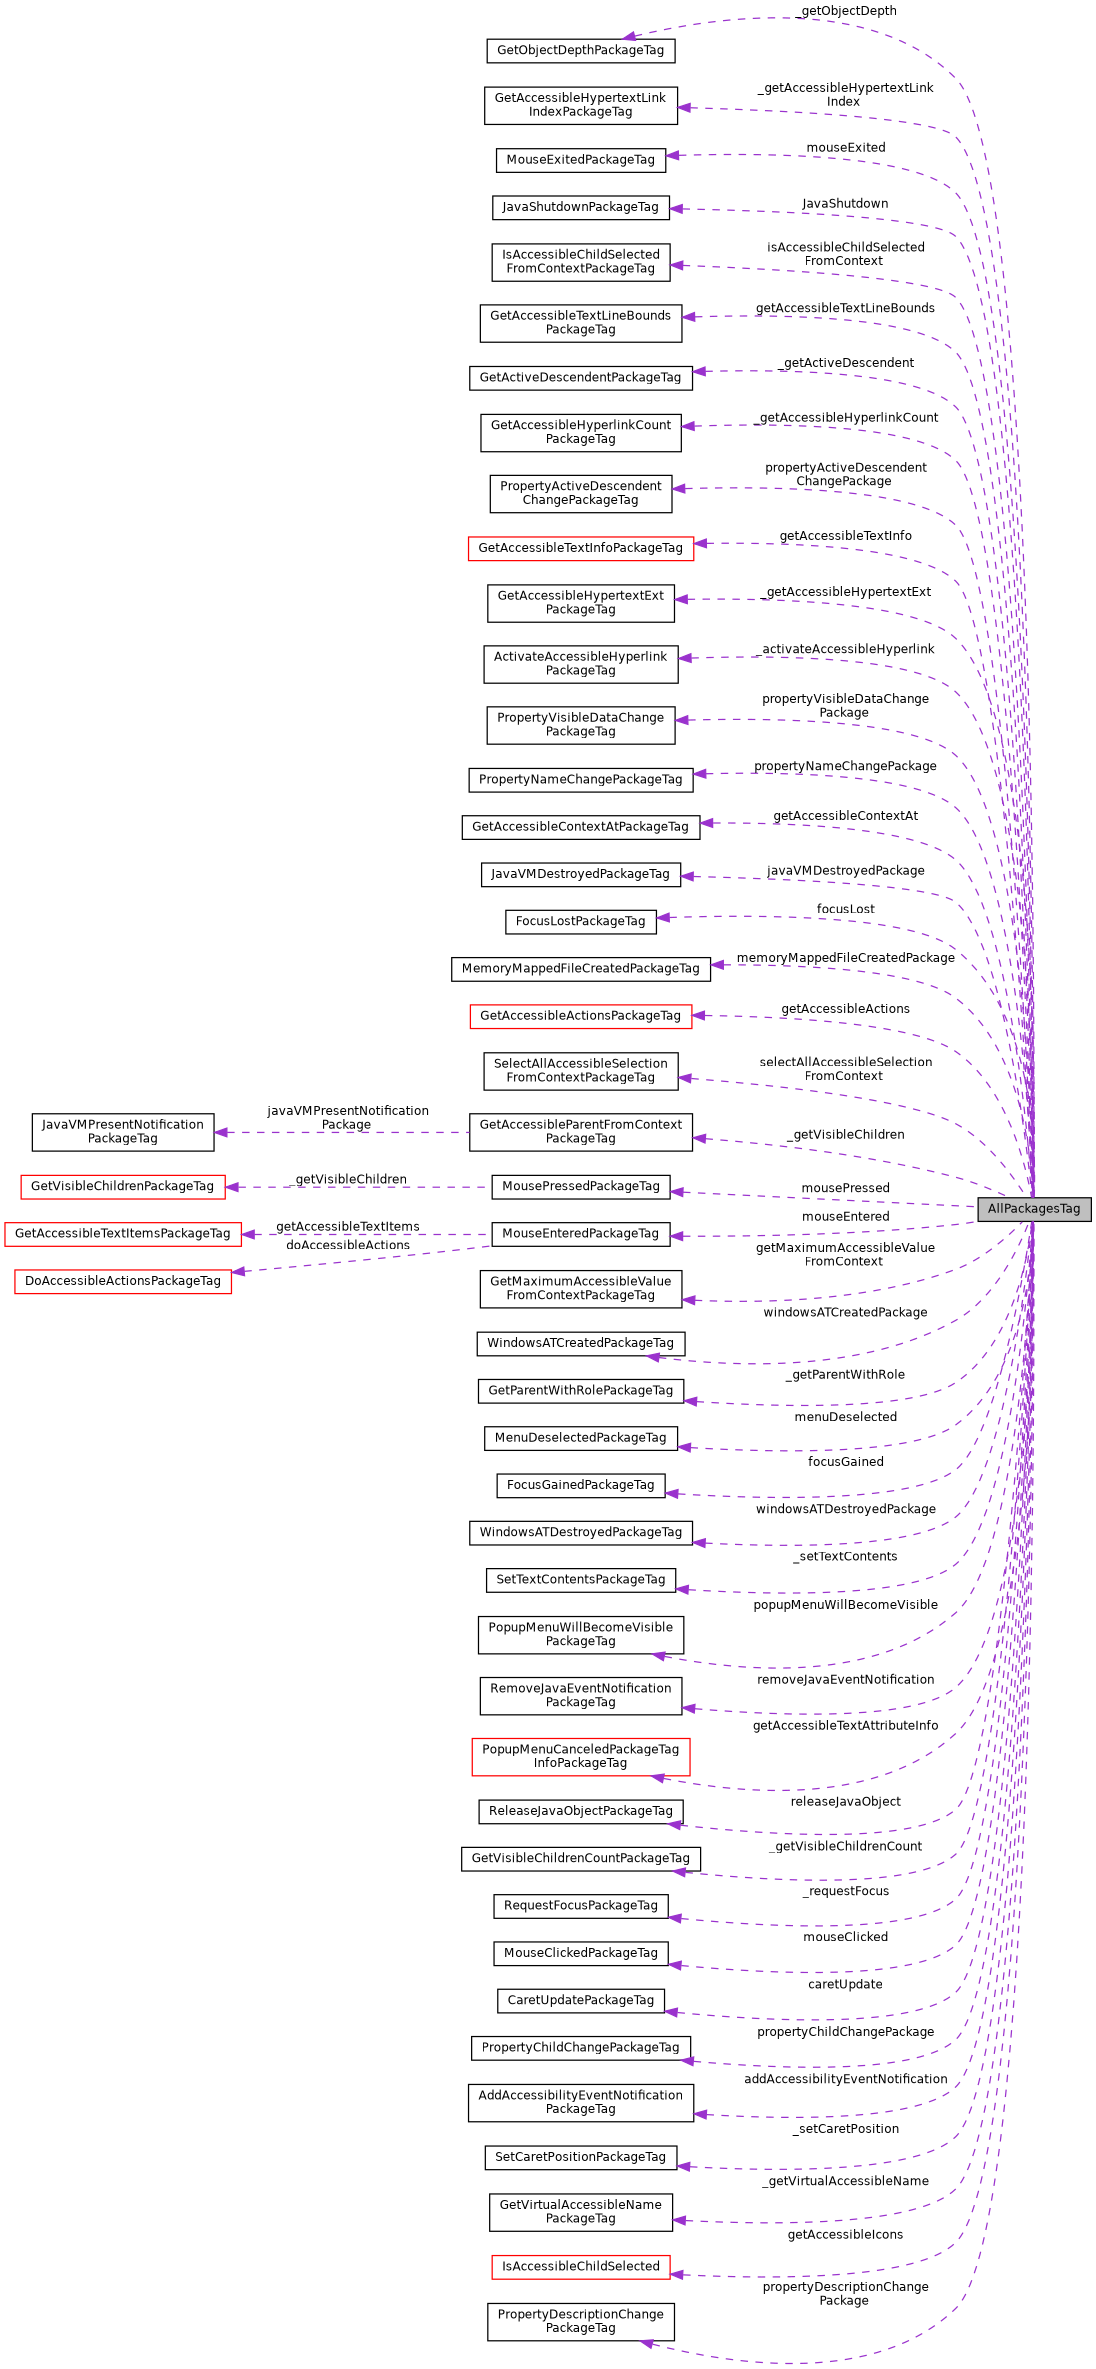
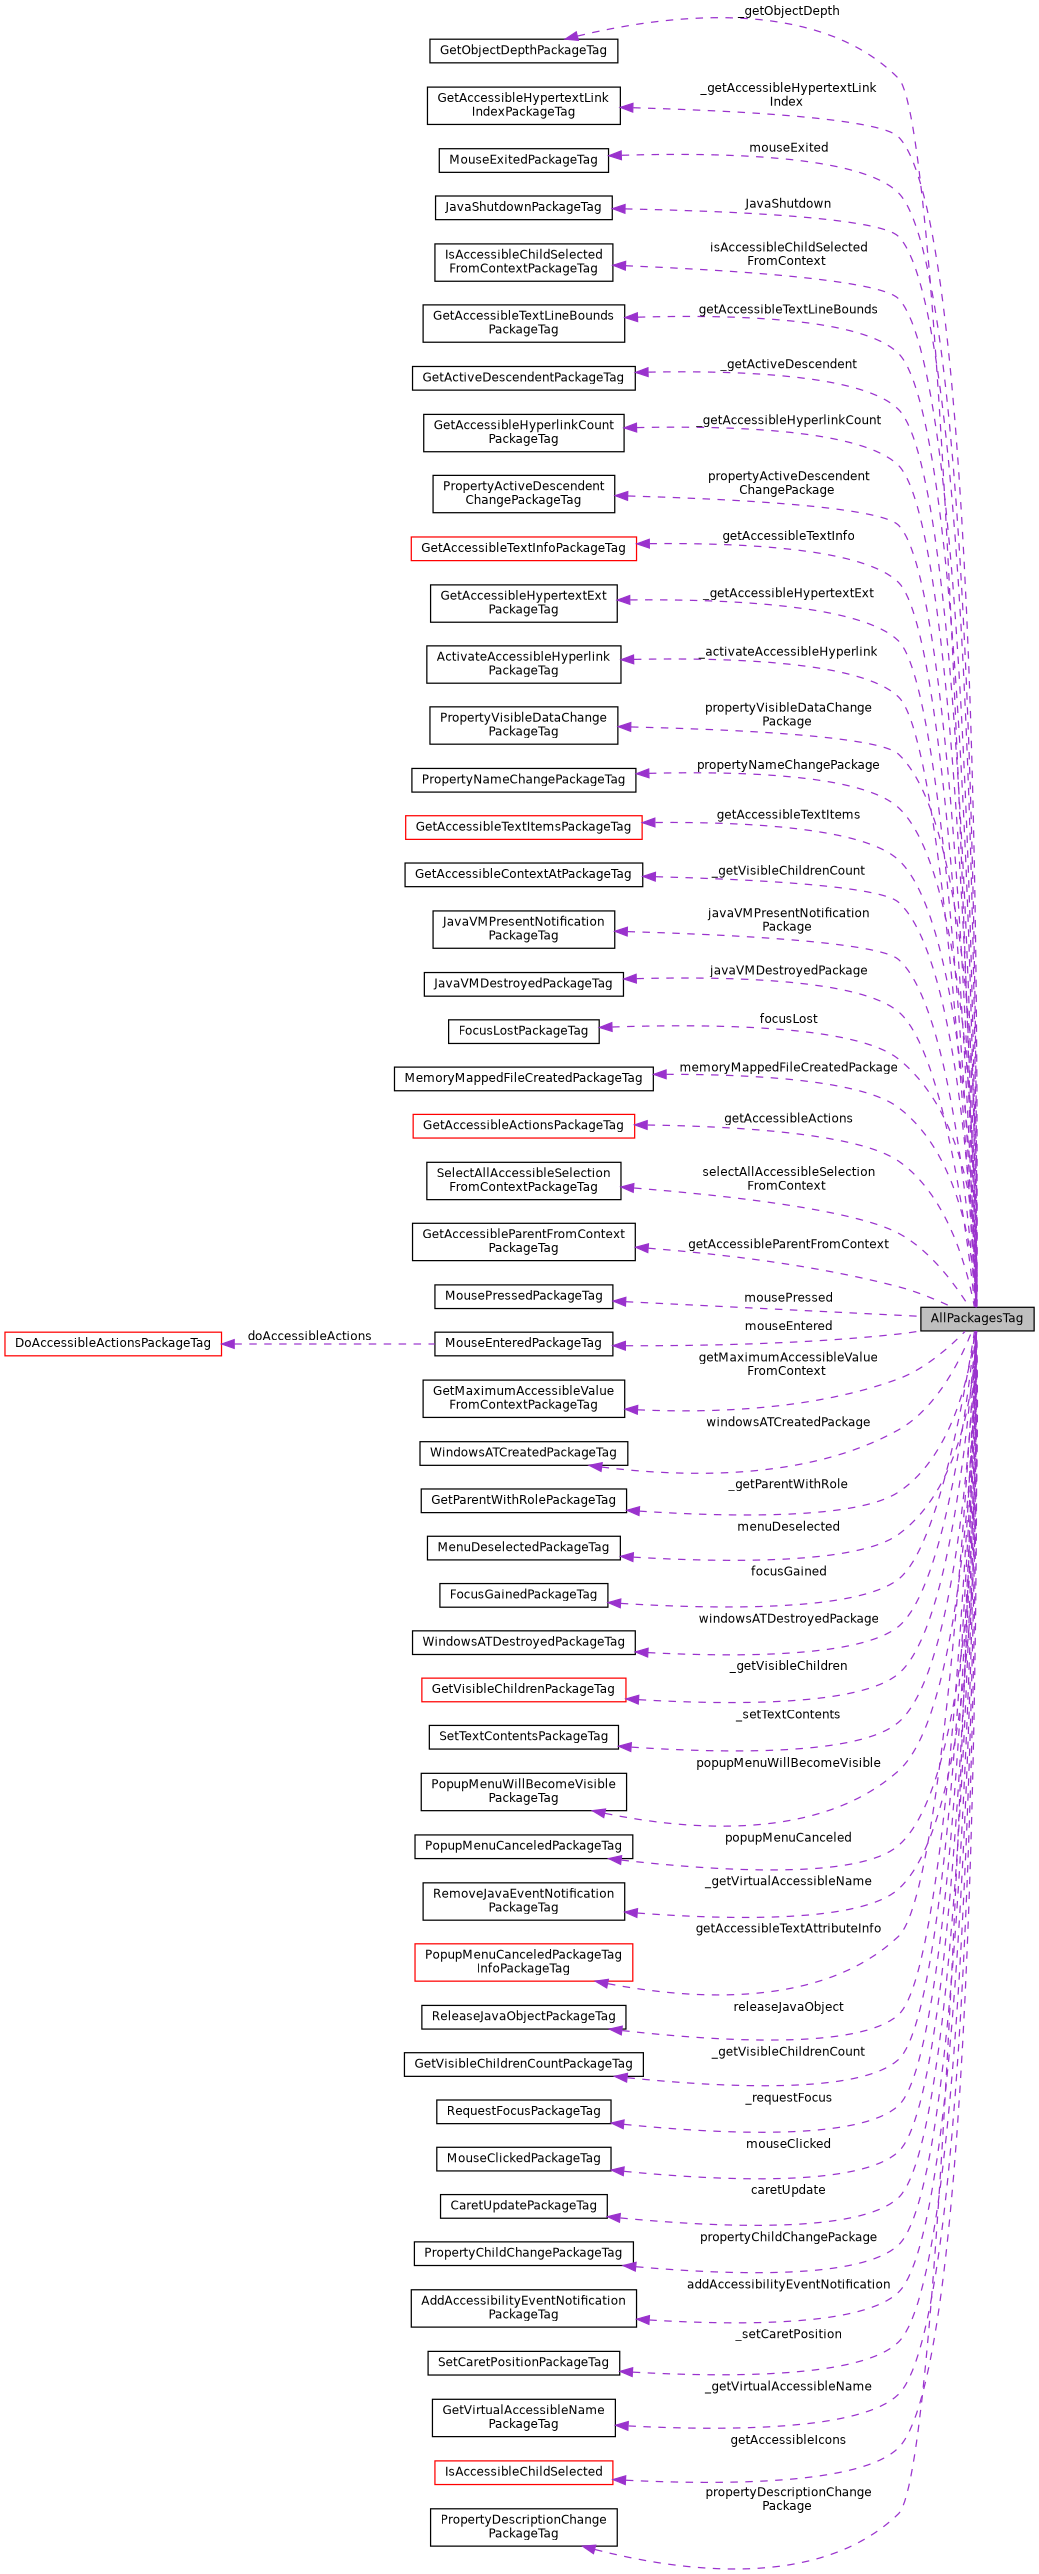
edge "AllPackagesTag" -> "GetAccessibleContextAtPackageTag": label " getAccessibleContextAt" -> " _getVisibleChildrenCount"
edge "GetAccessibleParentFromContext PackageTag" -> "JavaVMPresentNotification PackageTag": now "AllPackagesTag" -> "JavaVMPresentNotification PackageTag"
edge "AllPackagesTag" -> "GetAccessibleParentFromContext PackageTag": label " _getVisibleChildren" -> " getAccessibleParentFromContext"
edge "MousePressedPackageTag" -> "GetVisibleChildrenPackageTag": now "AllPackagesTag" -> "GetVisibleChildrenPackageTag"
edge "MouseEnteredPackageTag" -> "GetAccessibleTextItemsPackageTag": now "AllPackagesTag" -> "GetAccessibleTextItemsPackageTag"
edge "AllPackagesTag" -> "RemoveJavaEventNotification PackageTag": label " removeJavaEventNotification" -> " _getVirtualAccessibleName"
node "PopupMenuCanceledPackageTag": added
